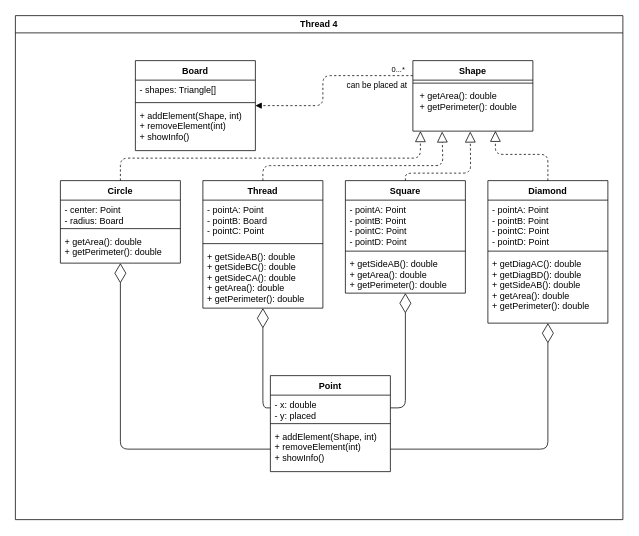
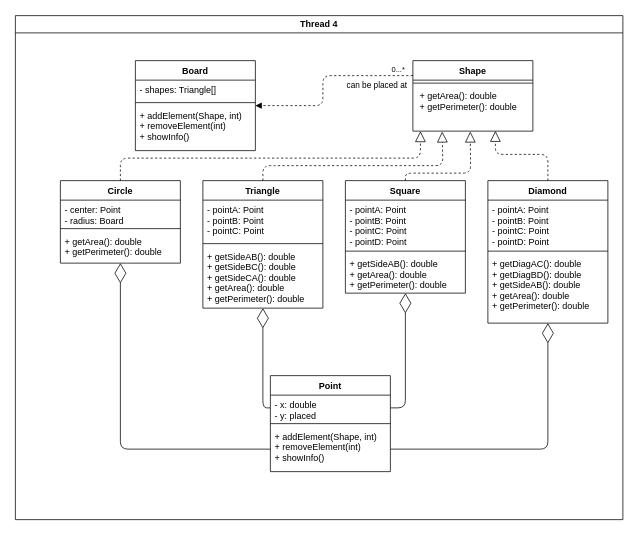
node "Thread": label "Thread" -> "Triangle"
node "- pointA: Point - pointB: Board - pointC: Point": label "- pointA: Point - pointB: Board - pointC: Point" -> "- pointA: Point - pointB: Point - pointC: Point"
